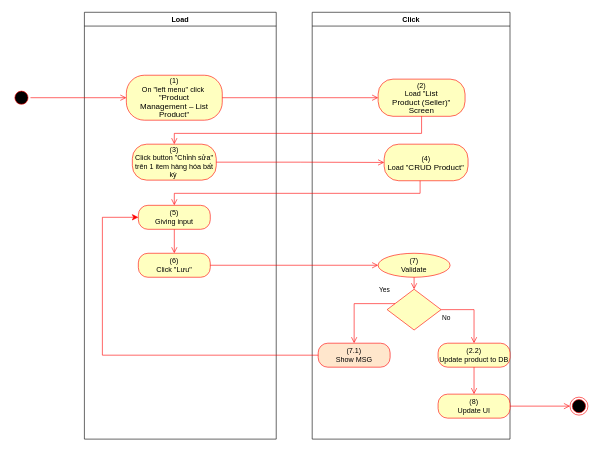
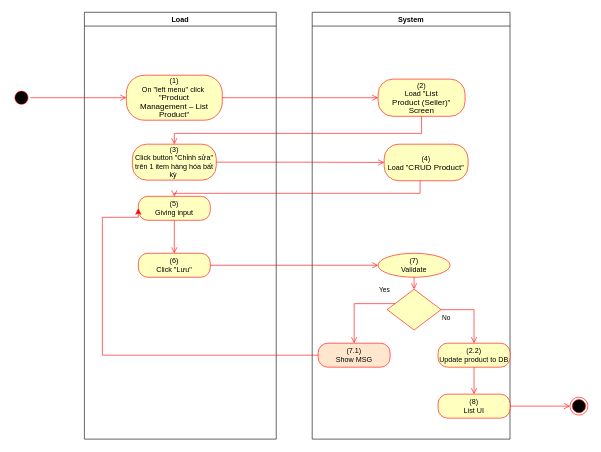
node "Click": label "Click" -> "System"
node "(5) Giving input": moved (174, 218) -> (174, 209)
node "(8) Update UI": label "(8) Update UI" -> "(8) List UI"
